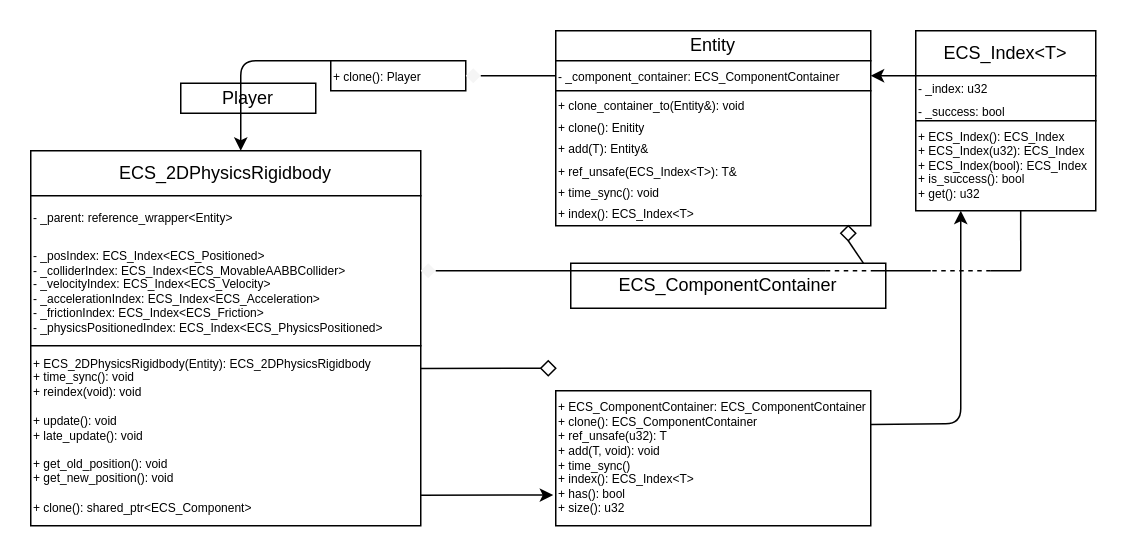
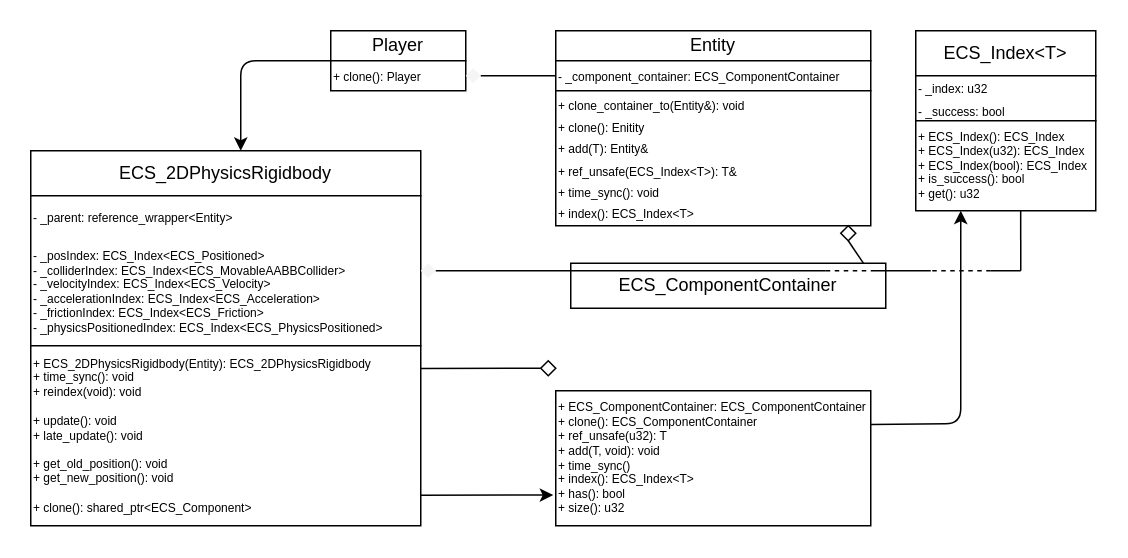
edge "- _index: u32 - _success: bool" -> "- _component_сontainer: ECS_ComponentContainer": removed
node "Player": moved (248, 98) -> (398, 46)
